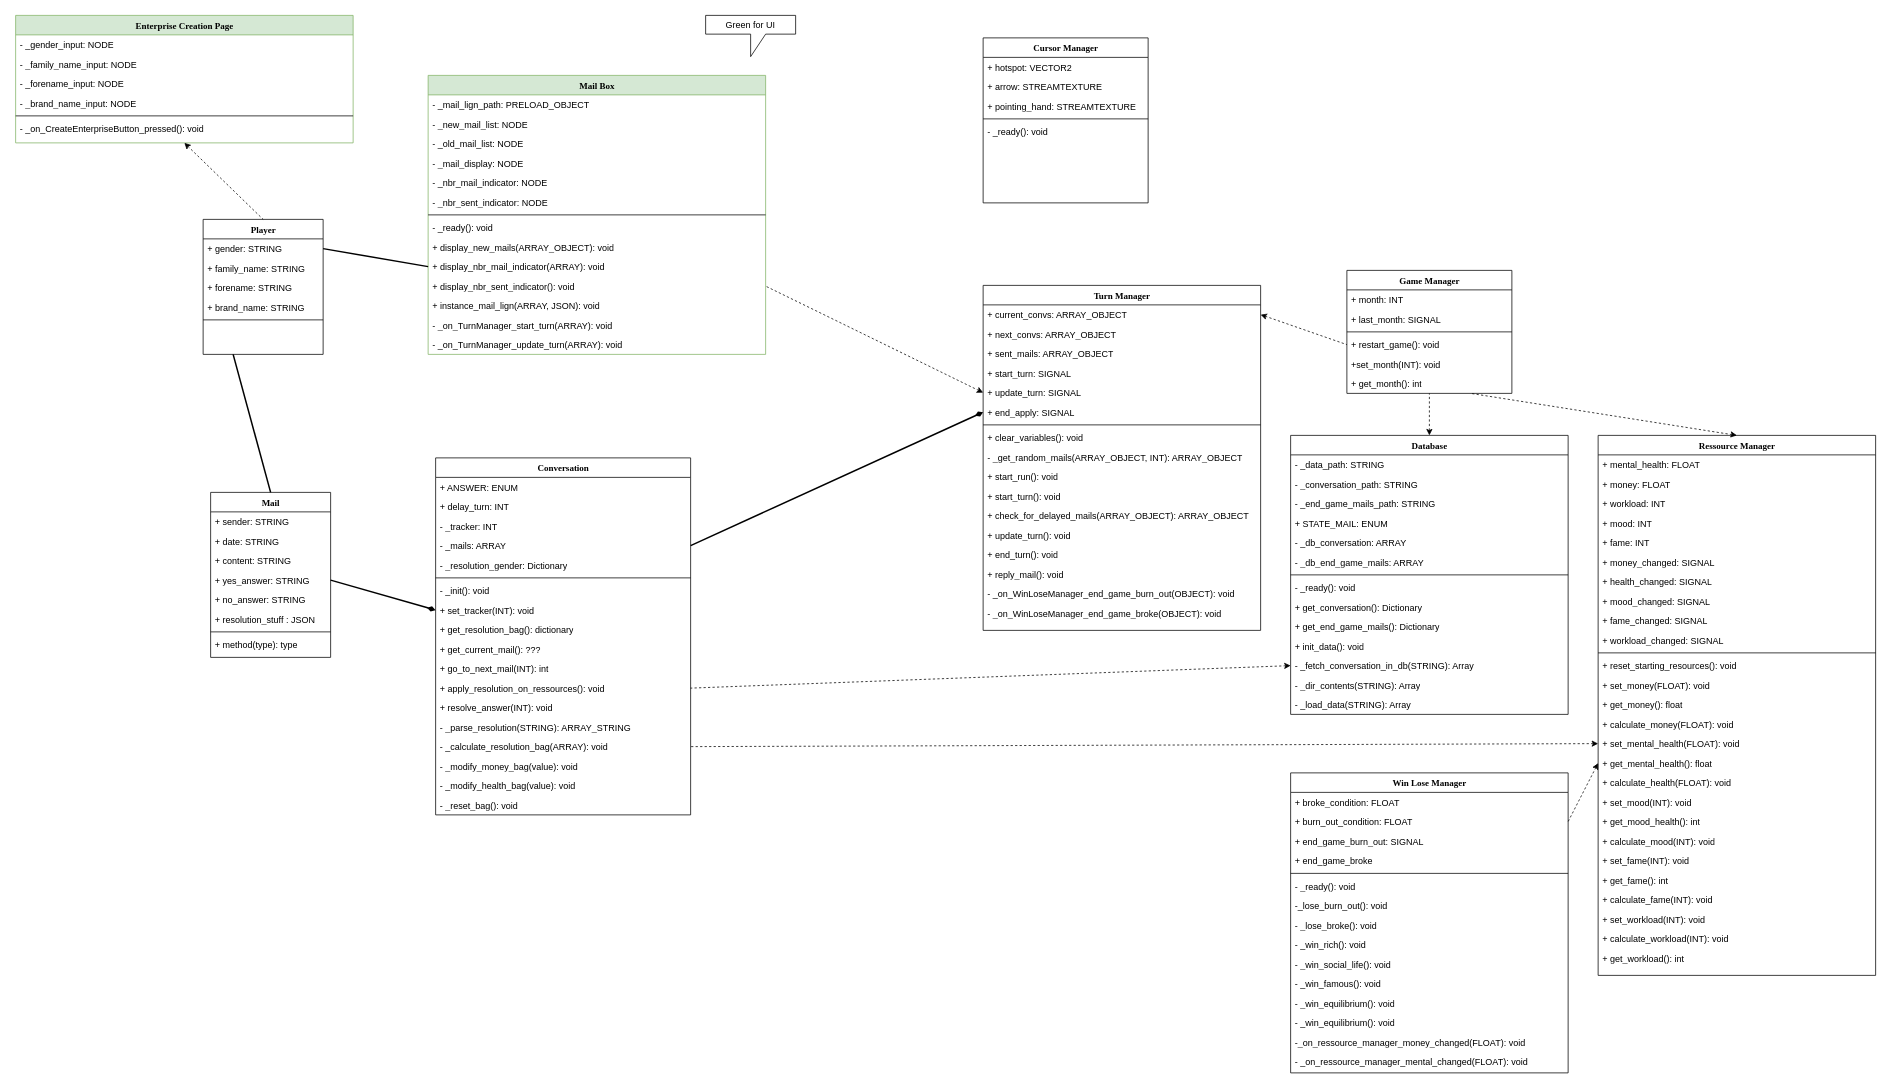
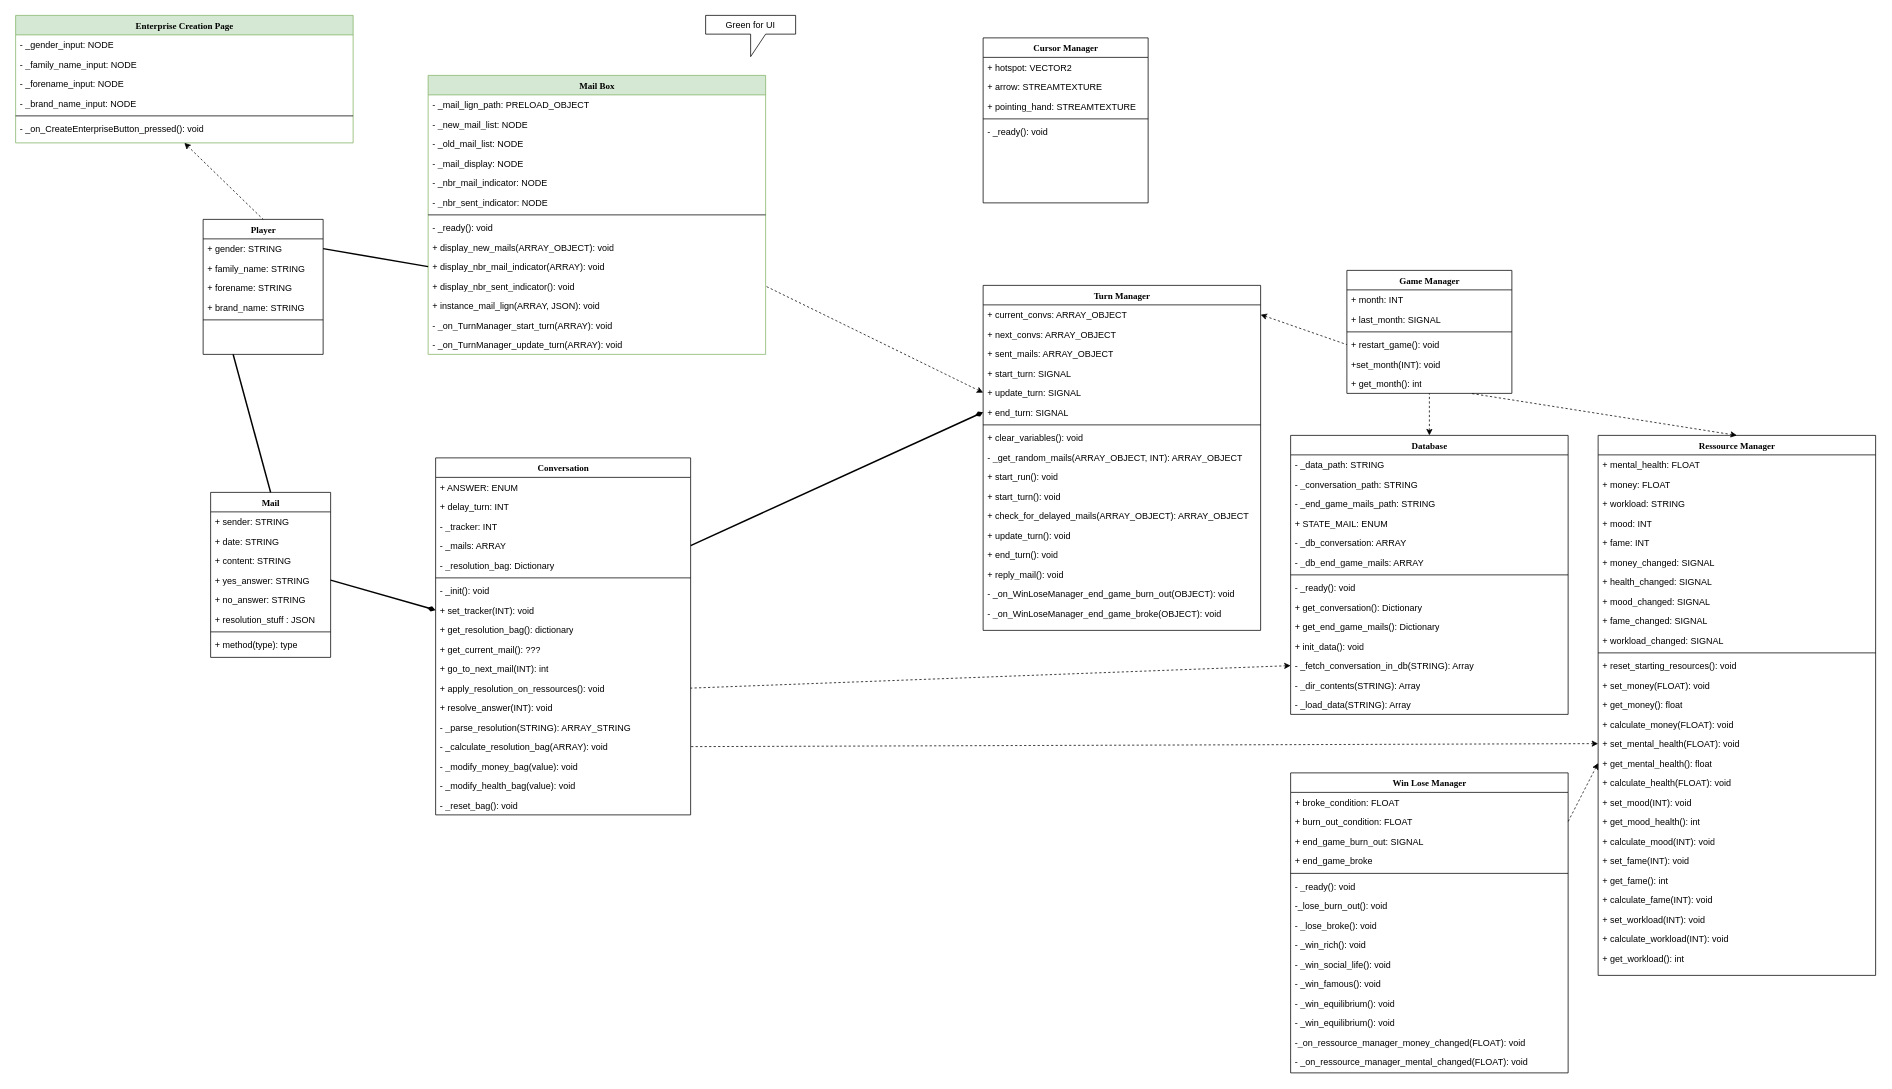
node "+ end_apply: SIGNAL": label "+ end_apply: SIGNAL" -> "+ end_turn: SIGNAL"
node "+ workload: INT": label "+ workload: INT" -> "+ workload: STRING"
node "- _resolution_gender: Dictionary": label "- _resolution_gender: Dictionary" -> "- _resolution_bag: Dictionary"
